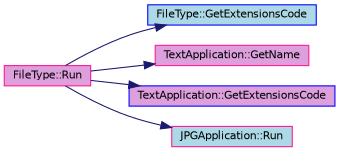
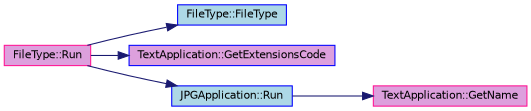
node "FileType::GetExtensionsCode": label "FileType::GetExtensionsCode" -> "FileType::FileType"
edge "FileType::Run" -> "TextApplication::GetName": now "JPGApplication::Run" -> "TextApplication::GetName"
node "JPGApplication::Run": color deeppink -> blue
